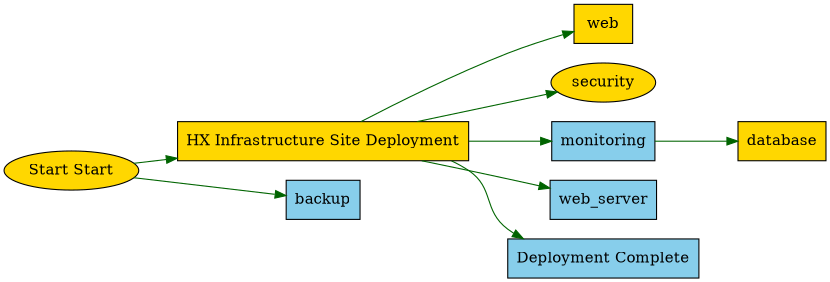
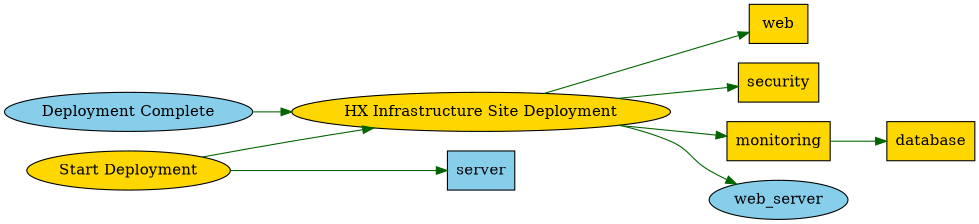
node "security": shape ellipse -> box
node "HX Infrastructure Site Deployment": shape box -> ellipse
node "monitoring": fillcolor skyblue -> gold
node "Start Start": label "Start Start" -> "Start Deployment"
edge "HX Infrastructure Site Deployment" -> "Deployment Complete": reversed
node "backup": label "backup" -> "server"
node "web_server": shape box -> ellipse
node "Deployment Complete": shape box -> ellipse
